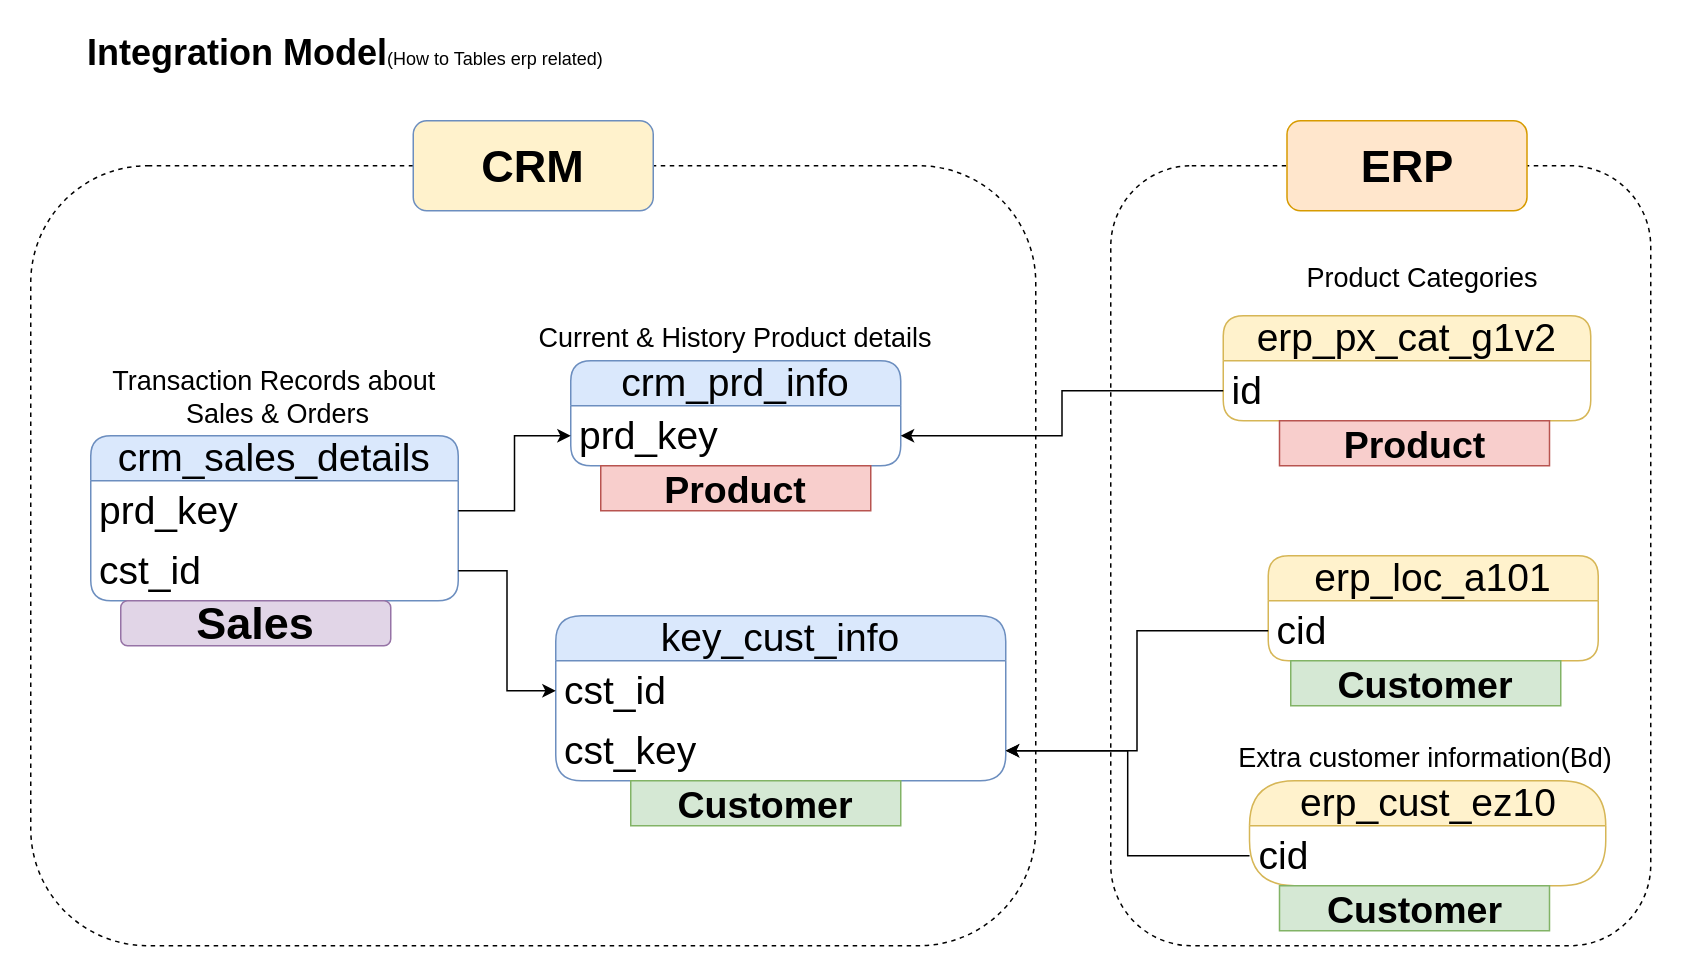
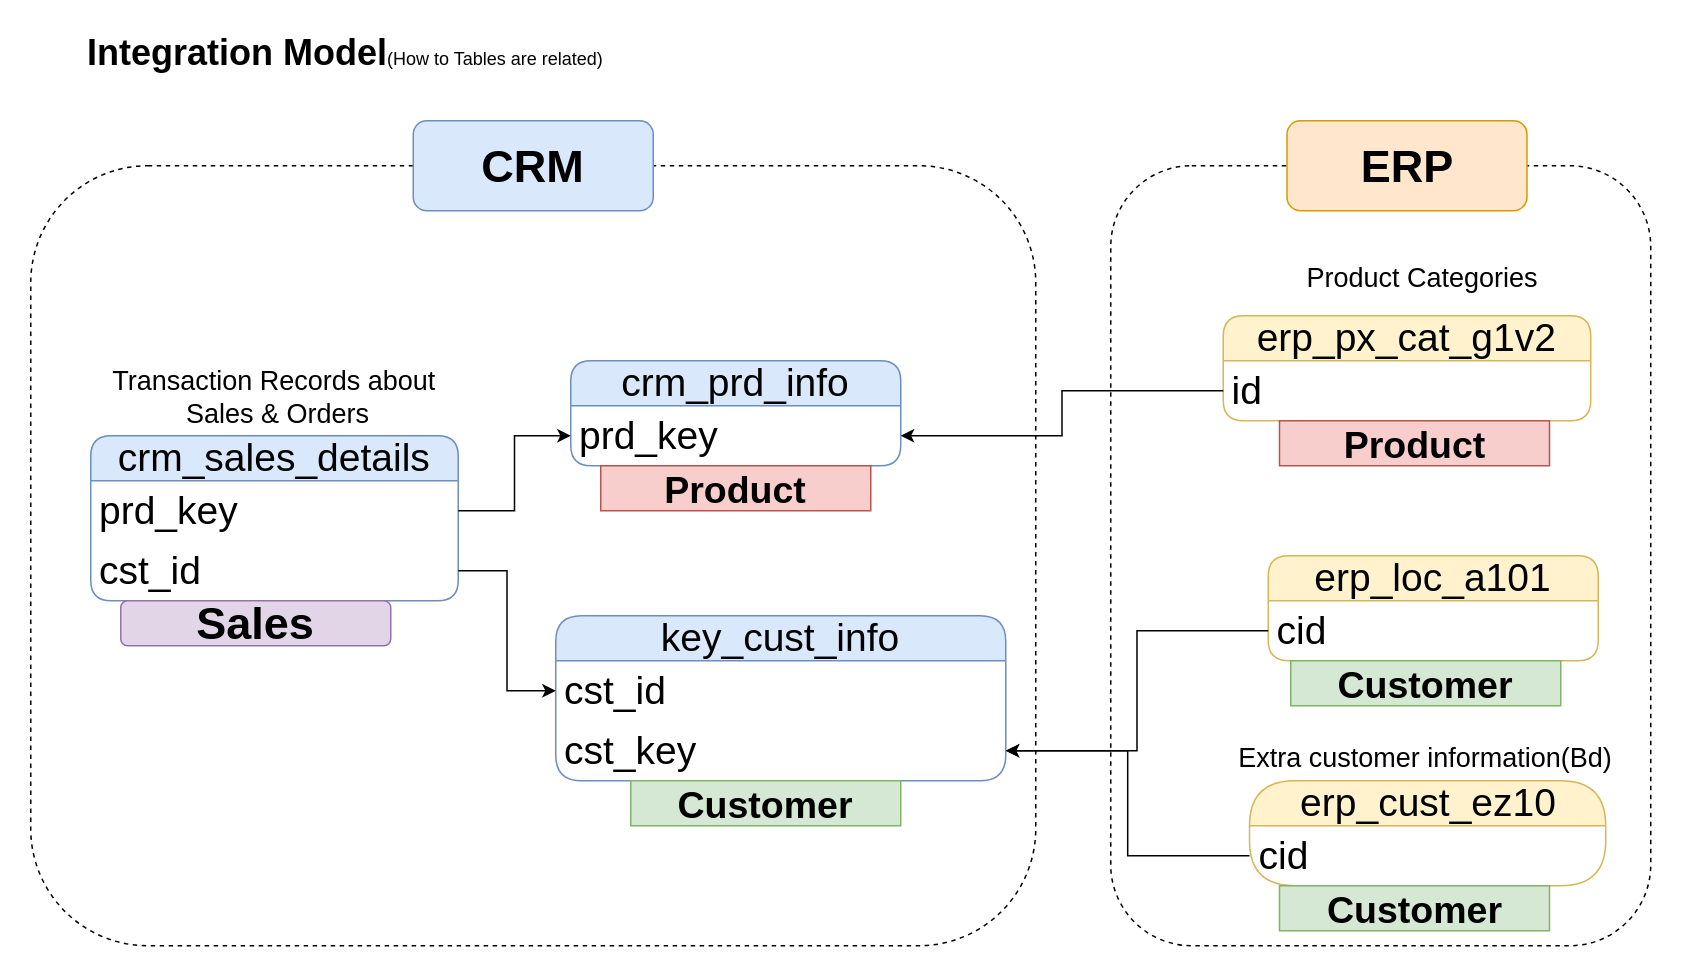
node "Integration Model(How to Tables erp related)": label "Integration Model(How to Tables erp related)" -> "Integration Model(How to Tables are related)"
node "CRM": fillcolor #fff2cc -> #dae8fc
node "Current & History Product details": removed
